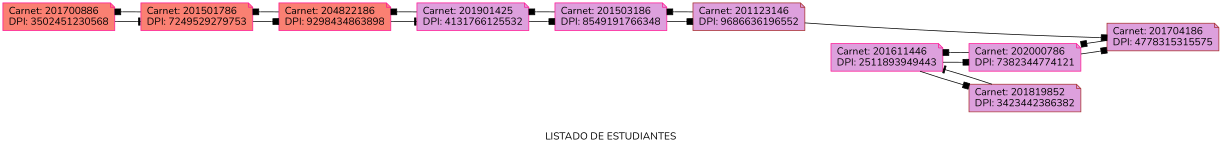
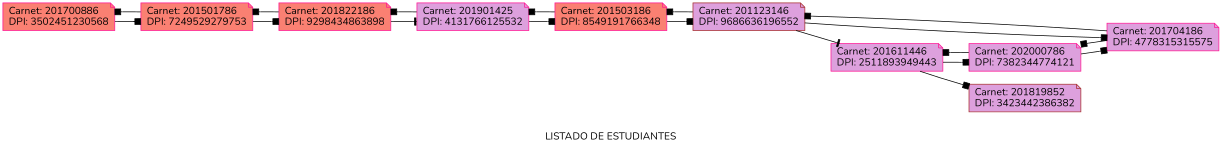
node "Carnet: 204822186 DPI: 9298434863898": label "Carnet: 204822186 DPI: 9298434863898" -> "Carnet: 201822186 DPI: 9298434863898"
node "Carnet: 201503186 DPI: 8549191766348": fillcolor plum -> salmon
edge "Carnet: 201700886 DPI: 3502451230568" -> "Carnet: 201501786 DPI: 7249529279753": arrowhead tee -> box
edge "Carnet: 201704186 DPI: 4778315315575" -> "Carnet: 201123146 DPI: 9686636196552": added
node "Carnet: 201704186 DPI: 4778315315575": color brown -> deeppink
edge "Carnet: 201819852 DPI: 3423442386382" -> "Carnet: 201611446 DPI: 2511893949443": now "Carnet: 201123146 DPI: 9686636196552" -> "Carnet: 201611446 DPI: 2511893949443"
